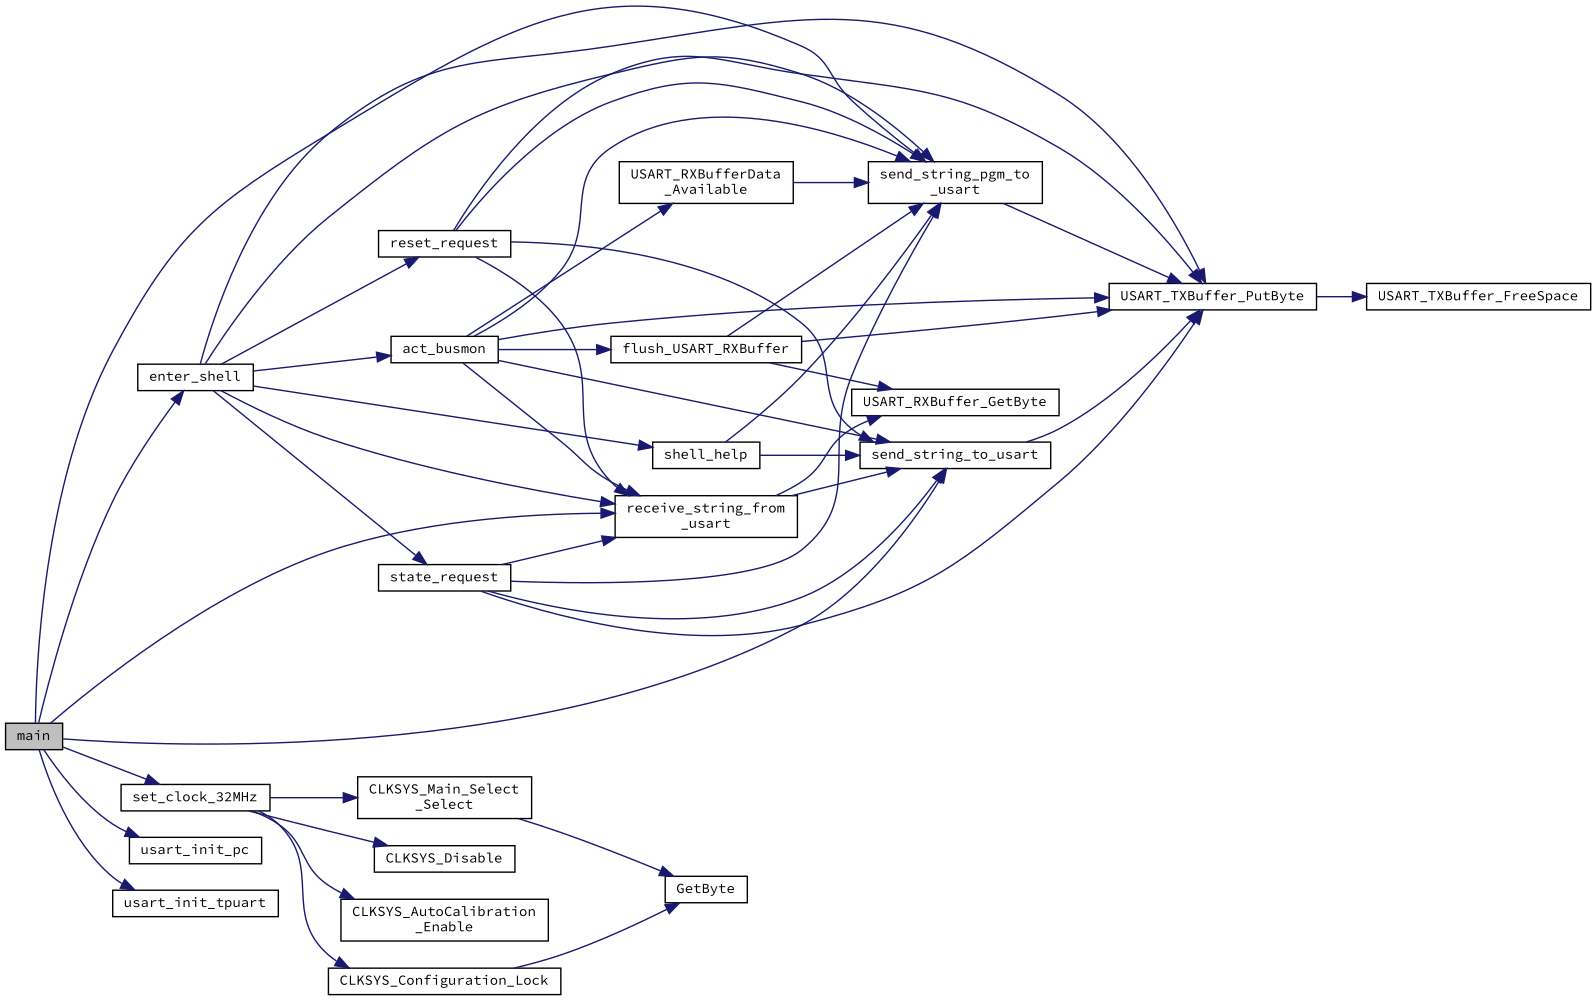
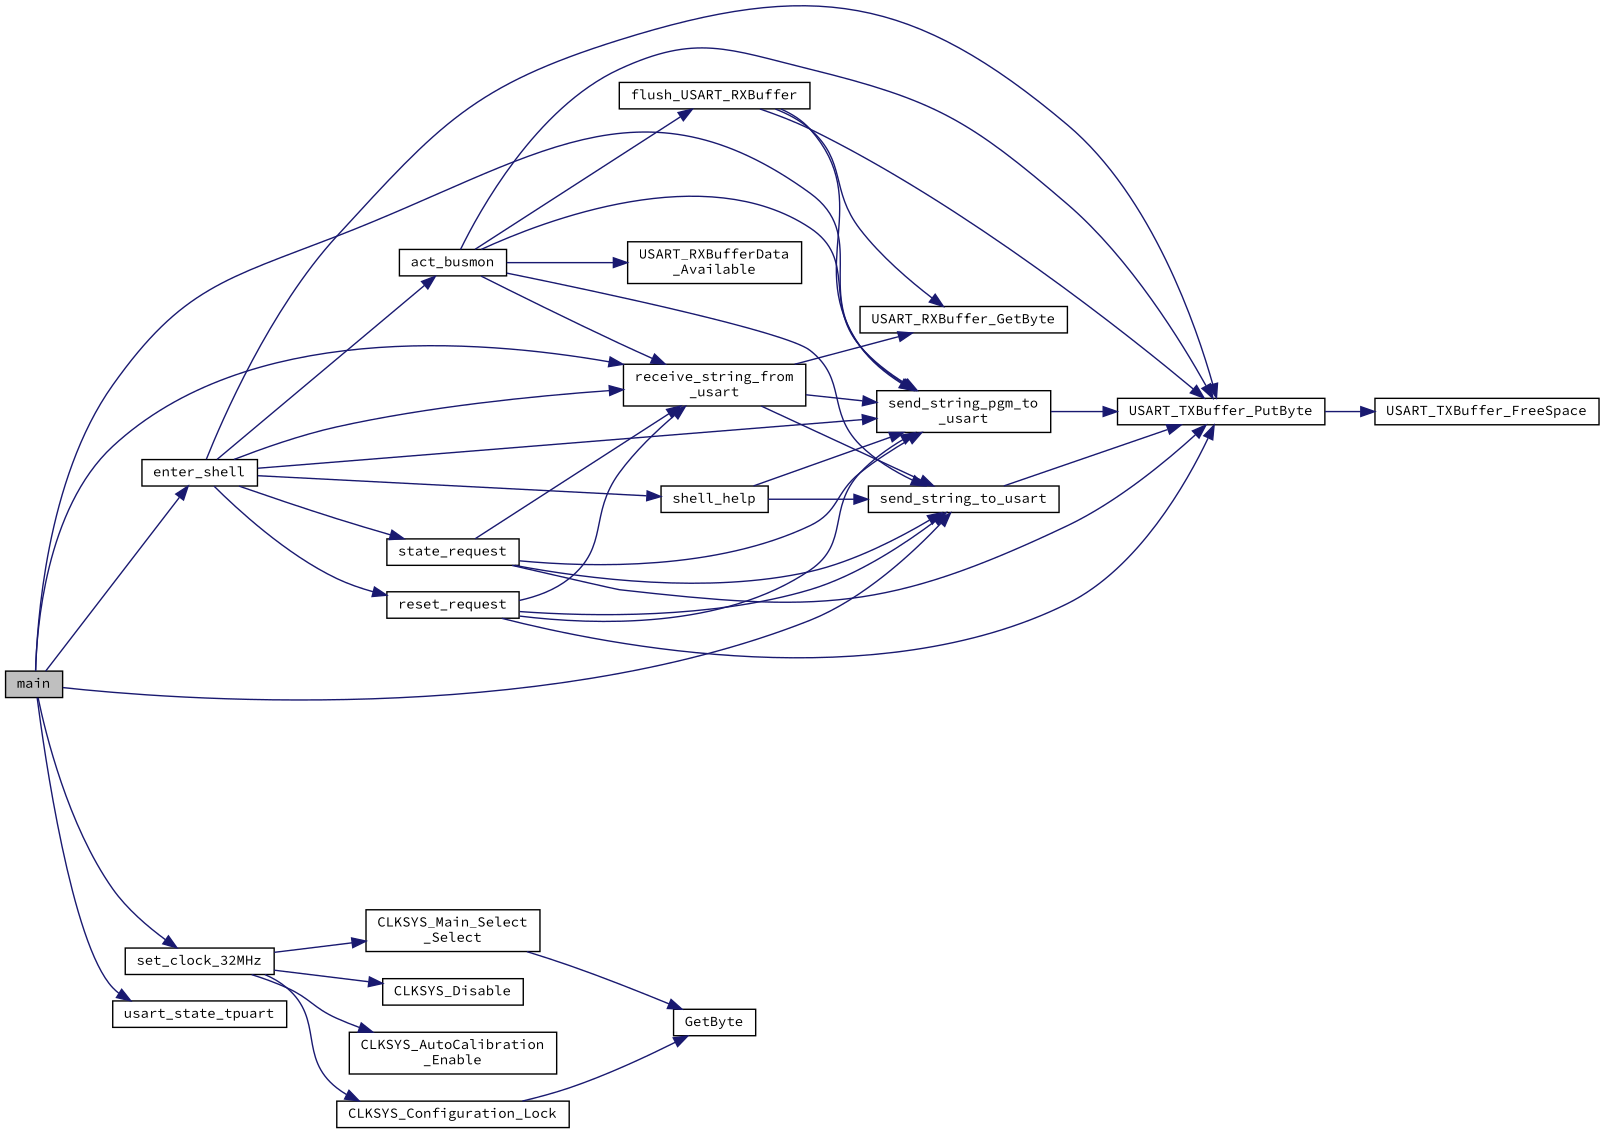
edge "USART_RXBufferData _Available" -> "send_string_pgm_to _usart": now "receive_string_from _usart" -> "send_string_pgm_to _usart"
node "usart_init_pc": removed
node "usart_init_tpuart": label "usart_init_tpuart" -> "usart_state_tpuart"
